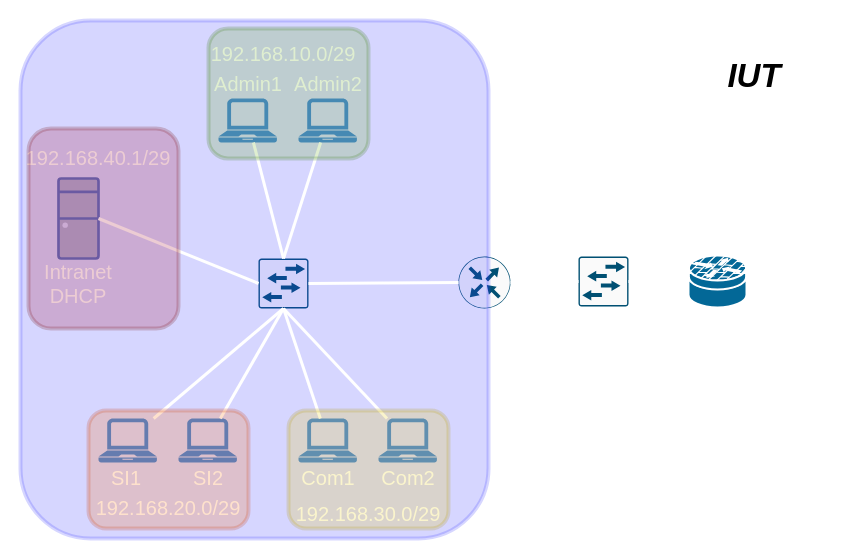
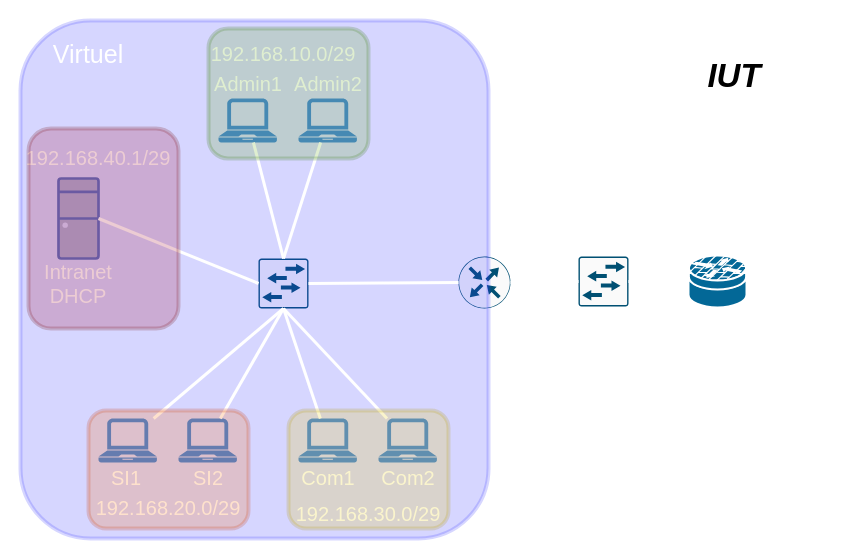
node "Virtuel": added
node "IUT": moved (755, 76) -> (735, 76)
